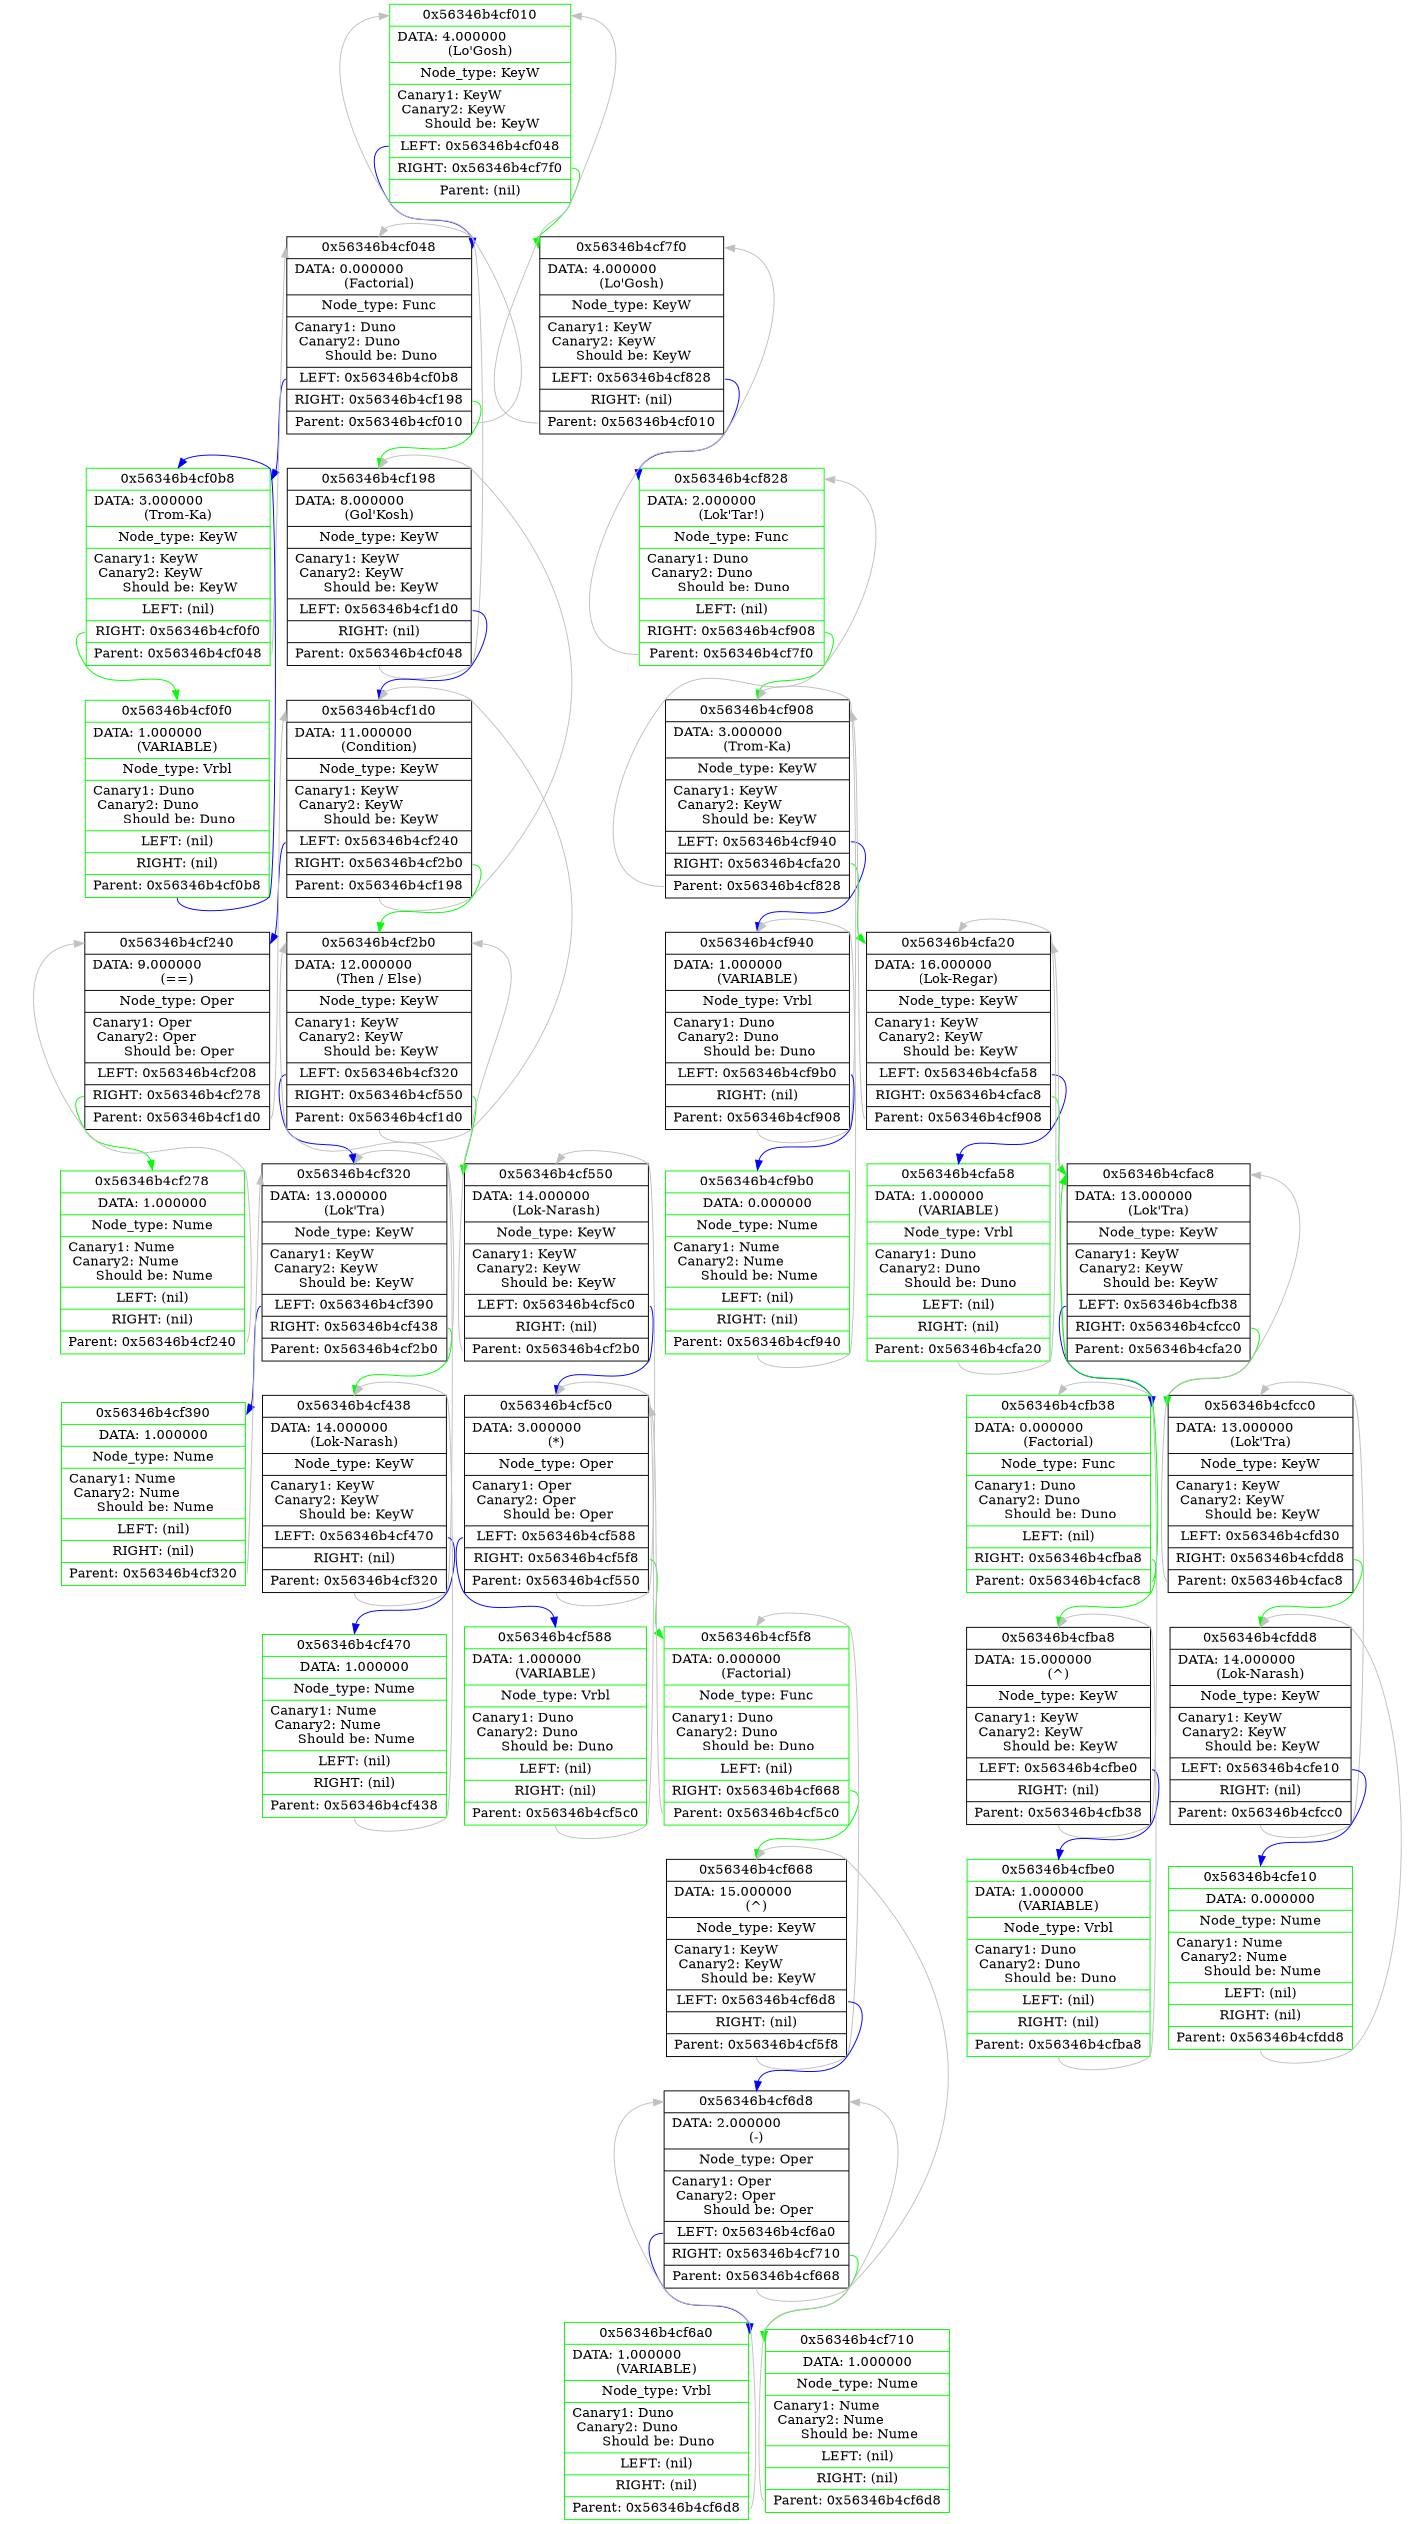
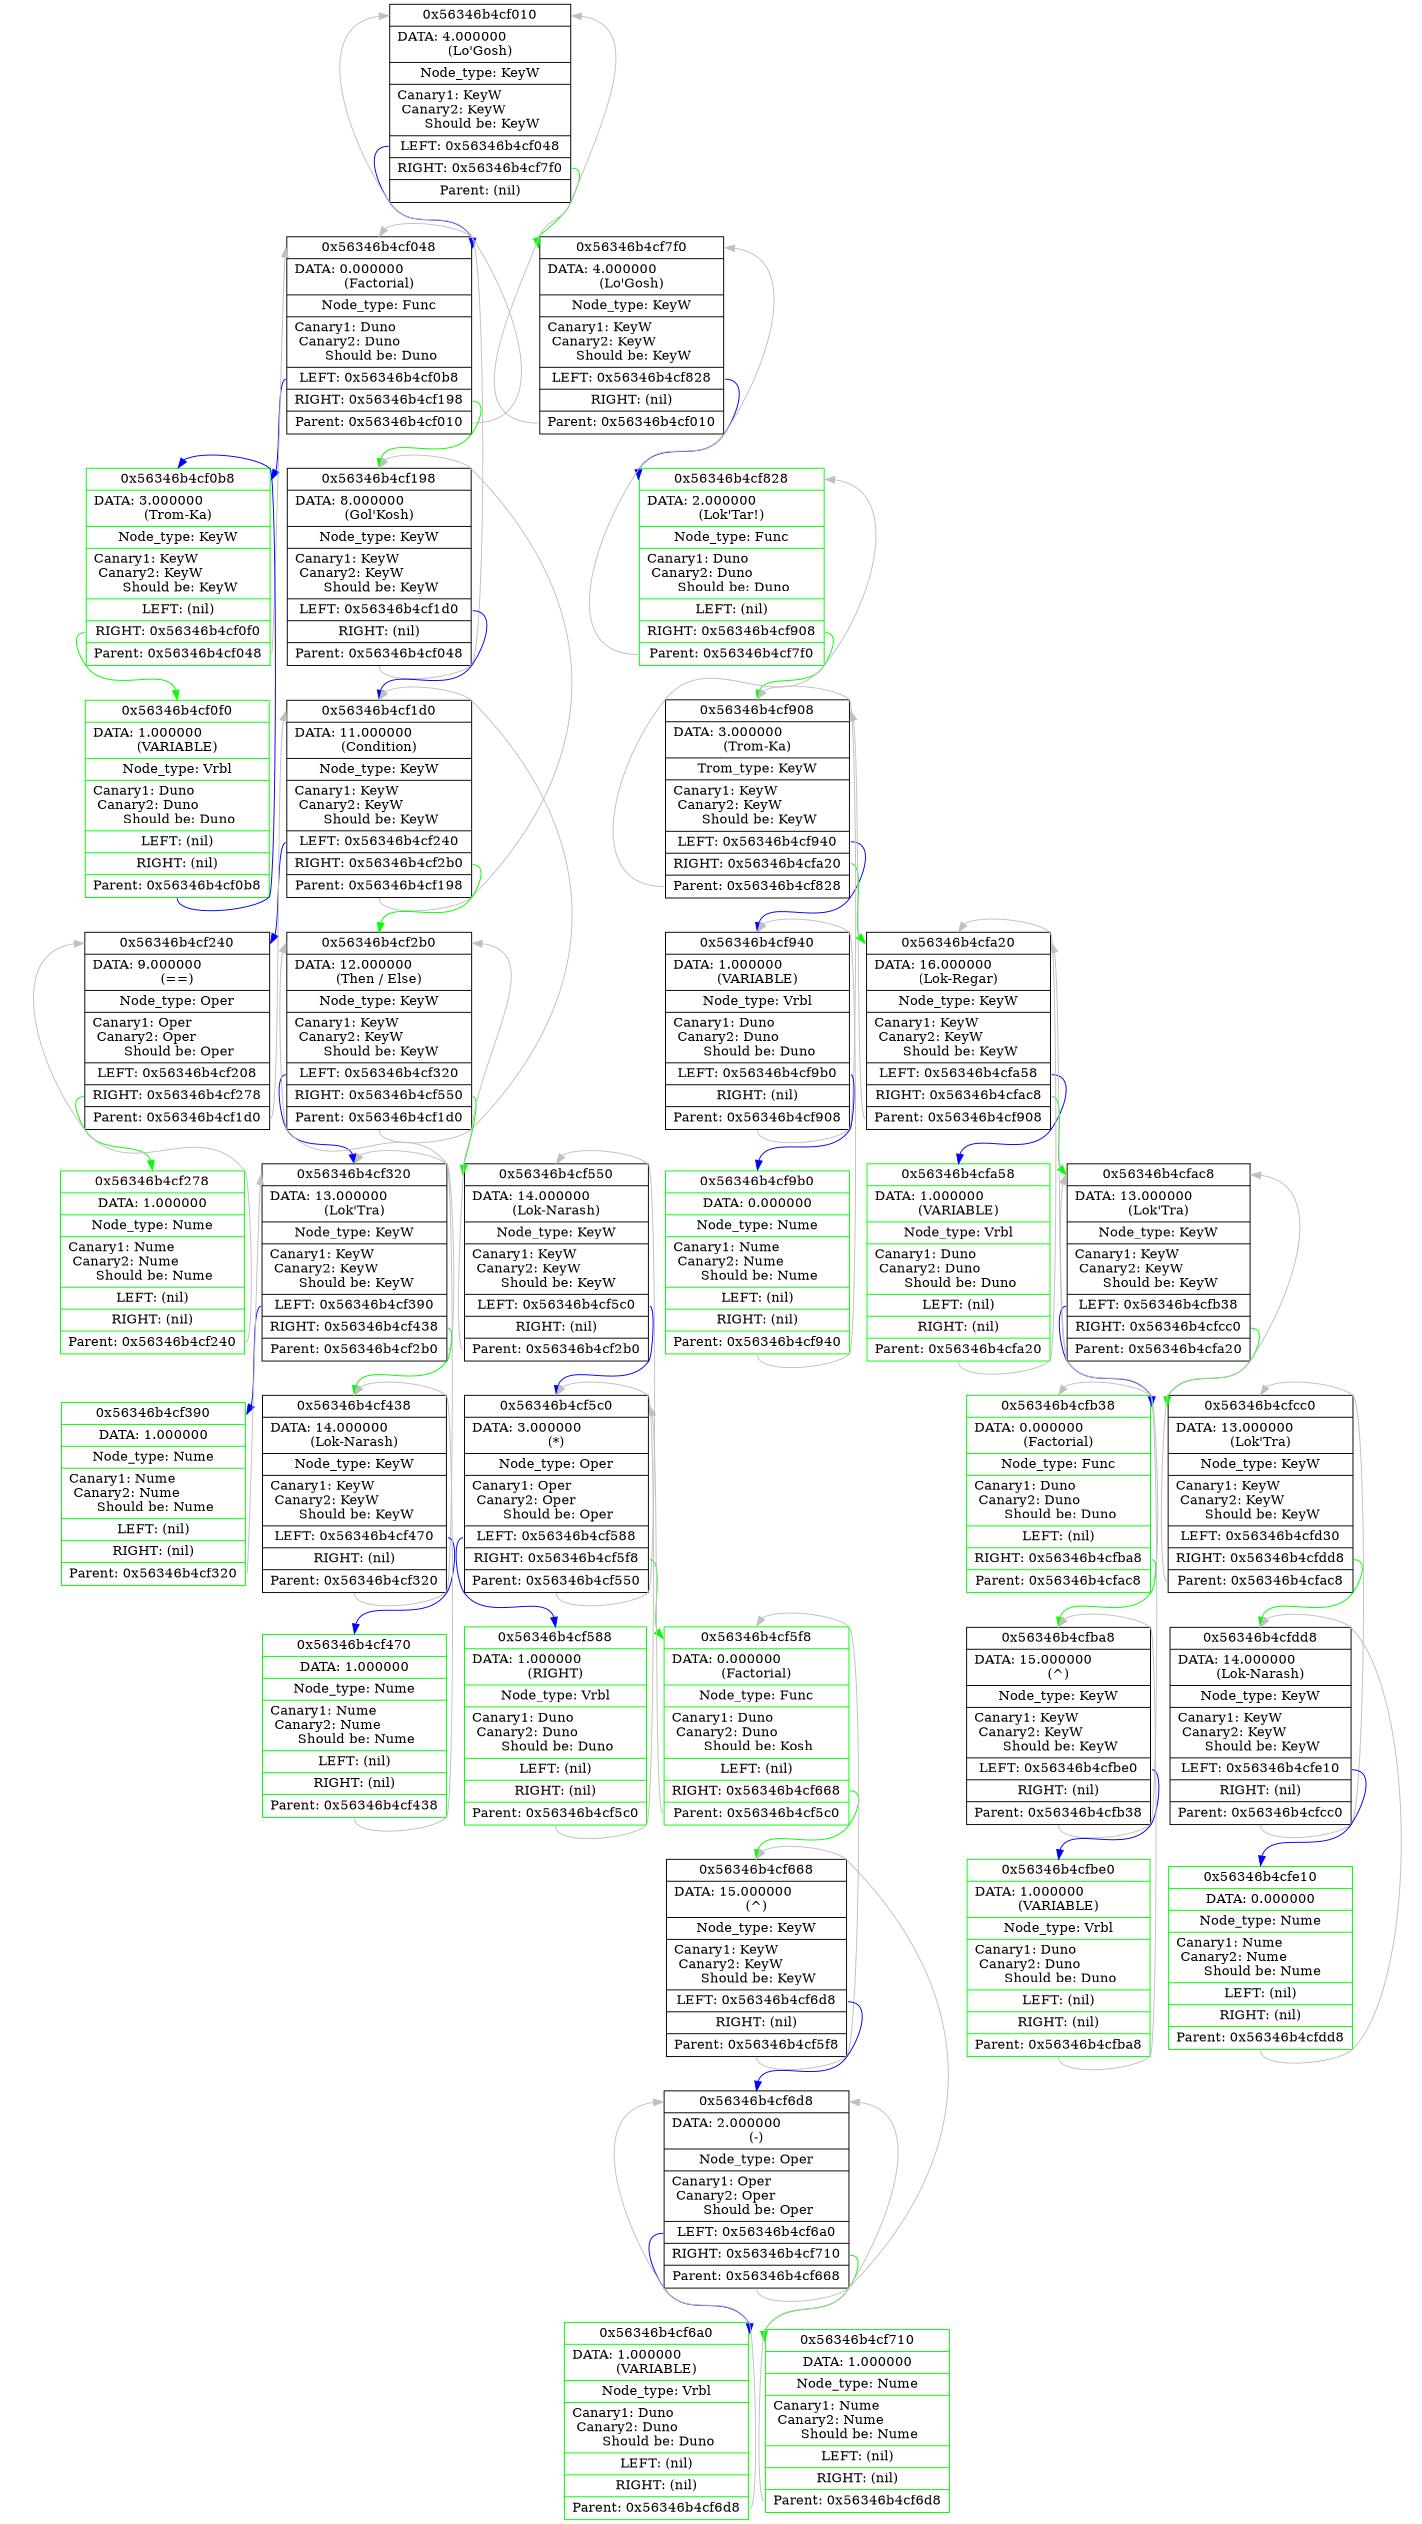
node "0x56346b4cf010": color green -> black
node "0x56346b4cf908": text "Node_type: KeyW" -> "Trom_type: KeyW"
edge "0x56346b4cfb38" -> "0x56346b4cfac8": color green -> gray
node "0x56346b4cf588": text "(VARIABLE)" -> "(RIGHT)"
node "0x56346b4cf5f8": text "Should be: Duno" -> "Should be: Kosh"
